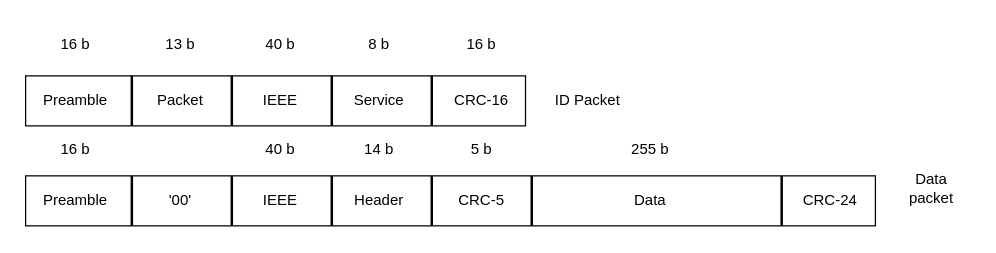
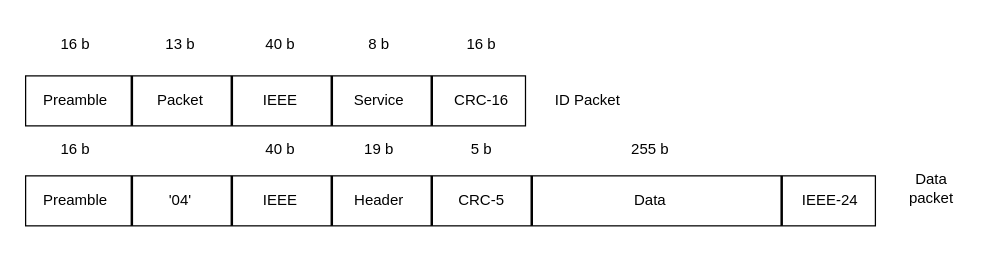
node "14 b": label "14 b" -> "19 b"
node "'00'": label "'00'" -> "'04'"
node "CRC-24": label "CRC-24" -> "IEEE-24"
